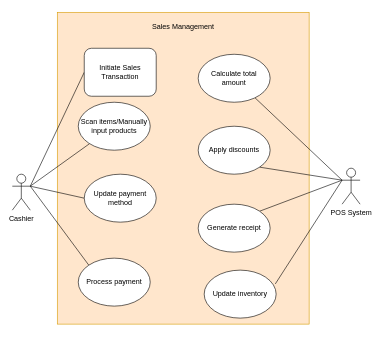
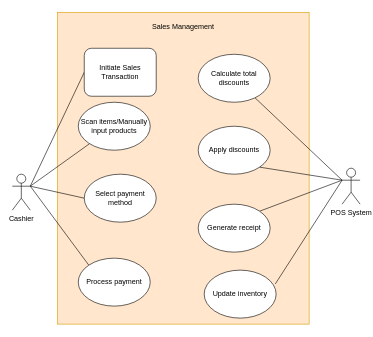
node "Calculate total amount": label "Calculate total amount" -> "Calculate total discounts"
node "Update payment method": label "Update payment method" -> "Select payment method"
